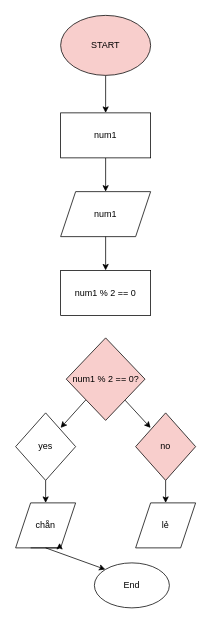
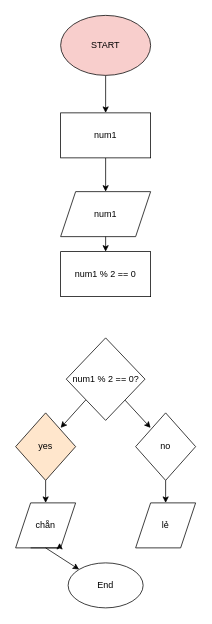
node "num1 % 2 == 0": moved (105, 293) -> (105, 274)
node "num1 % 2 == 0?": fillcolor #f8cecc -> #ffffff
node "yes": fillcolor #ffffff -> #ffe6cc
node "no": fillcolor #f8cecc -> #ffffff
node "End": moved (132, 585) -> (105, 585)
